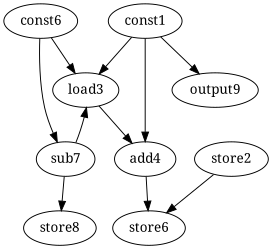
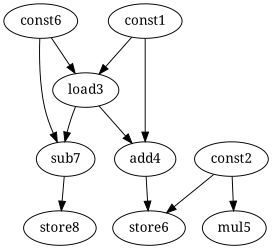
node "output9": removed
edge "sub7" -> "load3": reversed
node "store2": label "store2" -> "const2"
node "mul5": added
